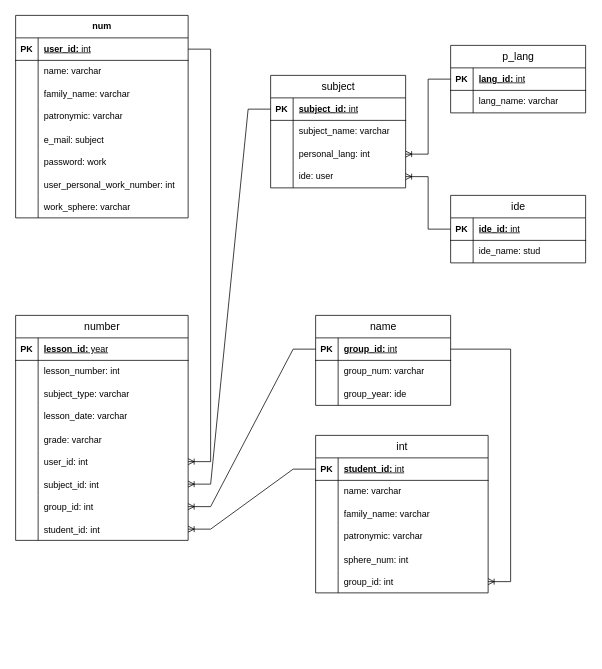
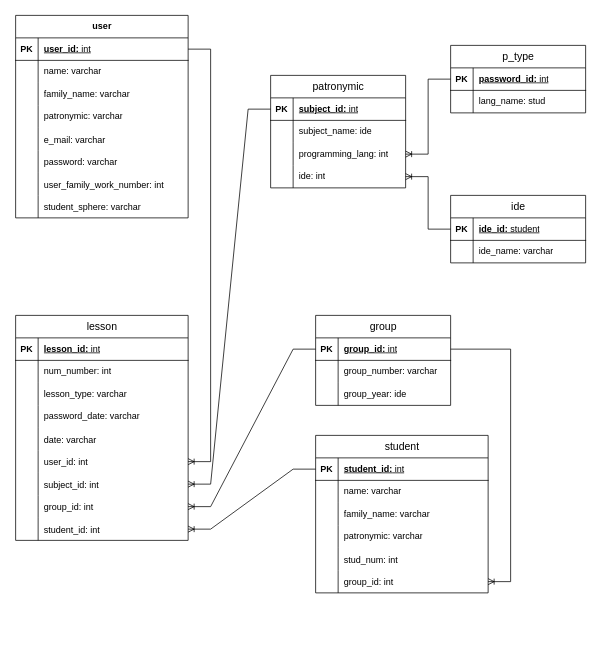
node "num": label "num" -> "user"
node "p_lang": label "p_lang" -> "p_type"
node "lang_id: int": label "lang_id: int" -> "password_id: int"
node "subject": label "subject" -> "patronymic"
node "lang_name: varchar": label "lang_name: varchar" -> "lang_name: stud"
node "subject_name: varchar": label "subject_name: varchar" -> "subject_name: ide"
node "e_mail: subject": label "e_mail: subject" -> "e_mail: varchar"
node "personal_lang: int": label "personal_lang: int" -> "programming_lang: int"
node "password: work": label "password: work" -> "password: varchar"
node "ide: user": label "ide: user" -> "ide: int"
node "user_personal_work_number: int": label "user_personal_work_number: int" -> "user_family_work_number: int"
node "work_sphere: varchar": label "work_sphere: varchar" -> "student_sphere: varchar"
node "ide_id: int": label "ide_id: int" -> "ide_id: student"
node "ide_name: stud": label "ide_name: stud" -> "ide_name: varchar"
node "number": label "number" -> "lesson"
node "name": label "name" -> "group"
node "lesson_id: year": label "lesson_id: year" -> "lesson_id: int"
node "lesson_number: int": label "lesson_number: int" -> "num_number: int"
node "group_num: varchar": label "group_num: varchar" -> "group_number: varchar"
node "subject_type: varchar": label "subject_type: varchar" -> "lesson_type: varchar"
node "lesson_date: varchar": label "lesson_date: varchar" -> "password_date: varchar"
node "grade: varchar": label "grade: varchar" -> "date: varchar"
node "int": label "int" -> "student"
node "sphere_num: int": label "sphere_num: int" -> "stud_num: int"
